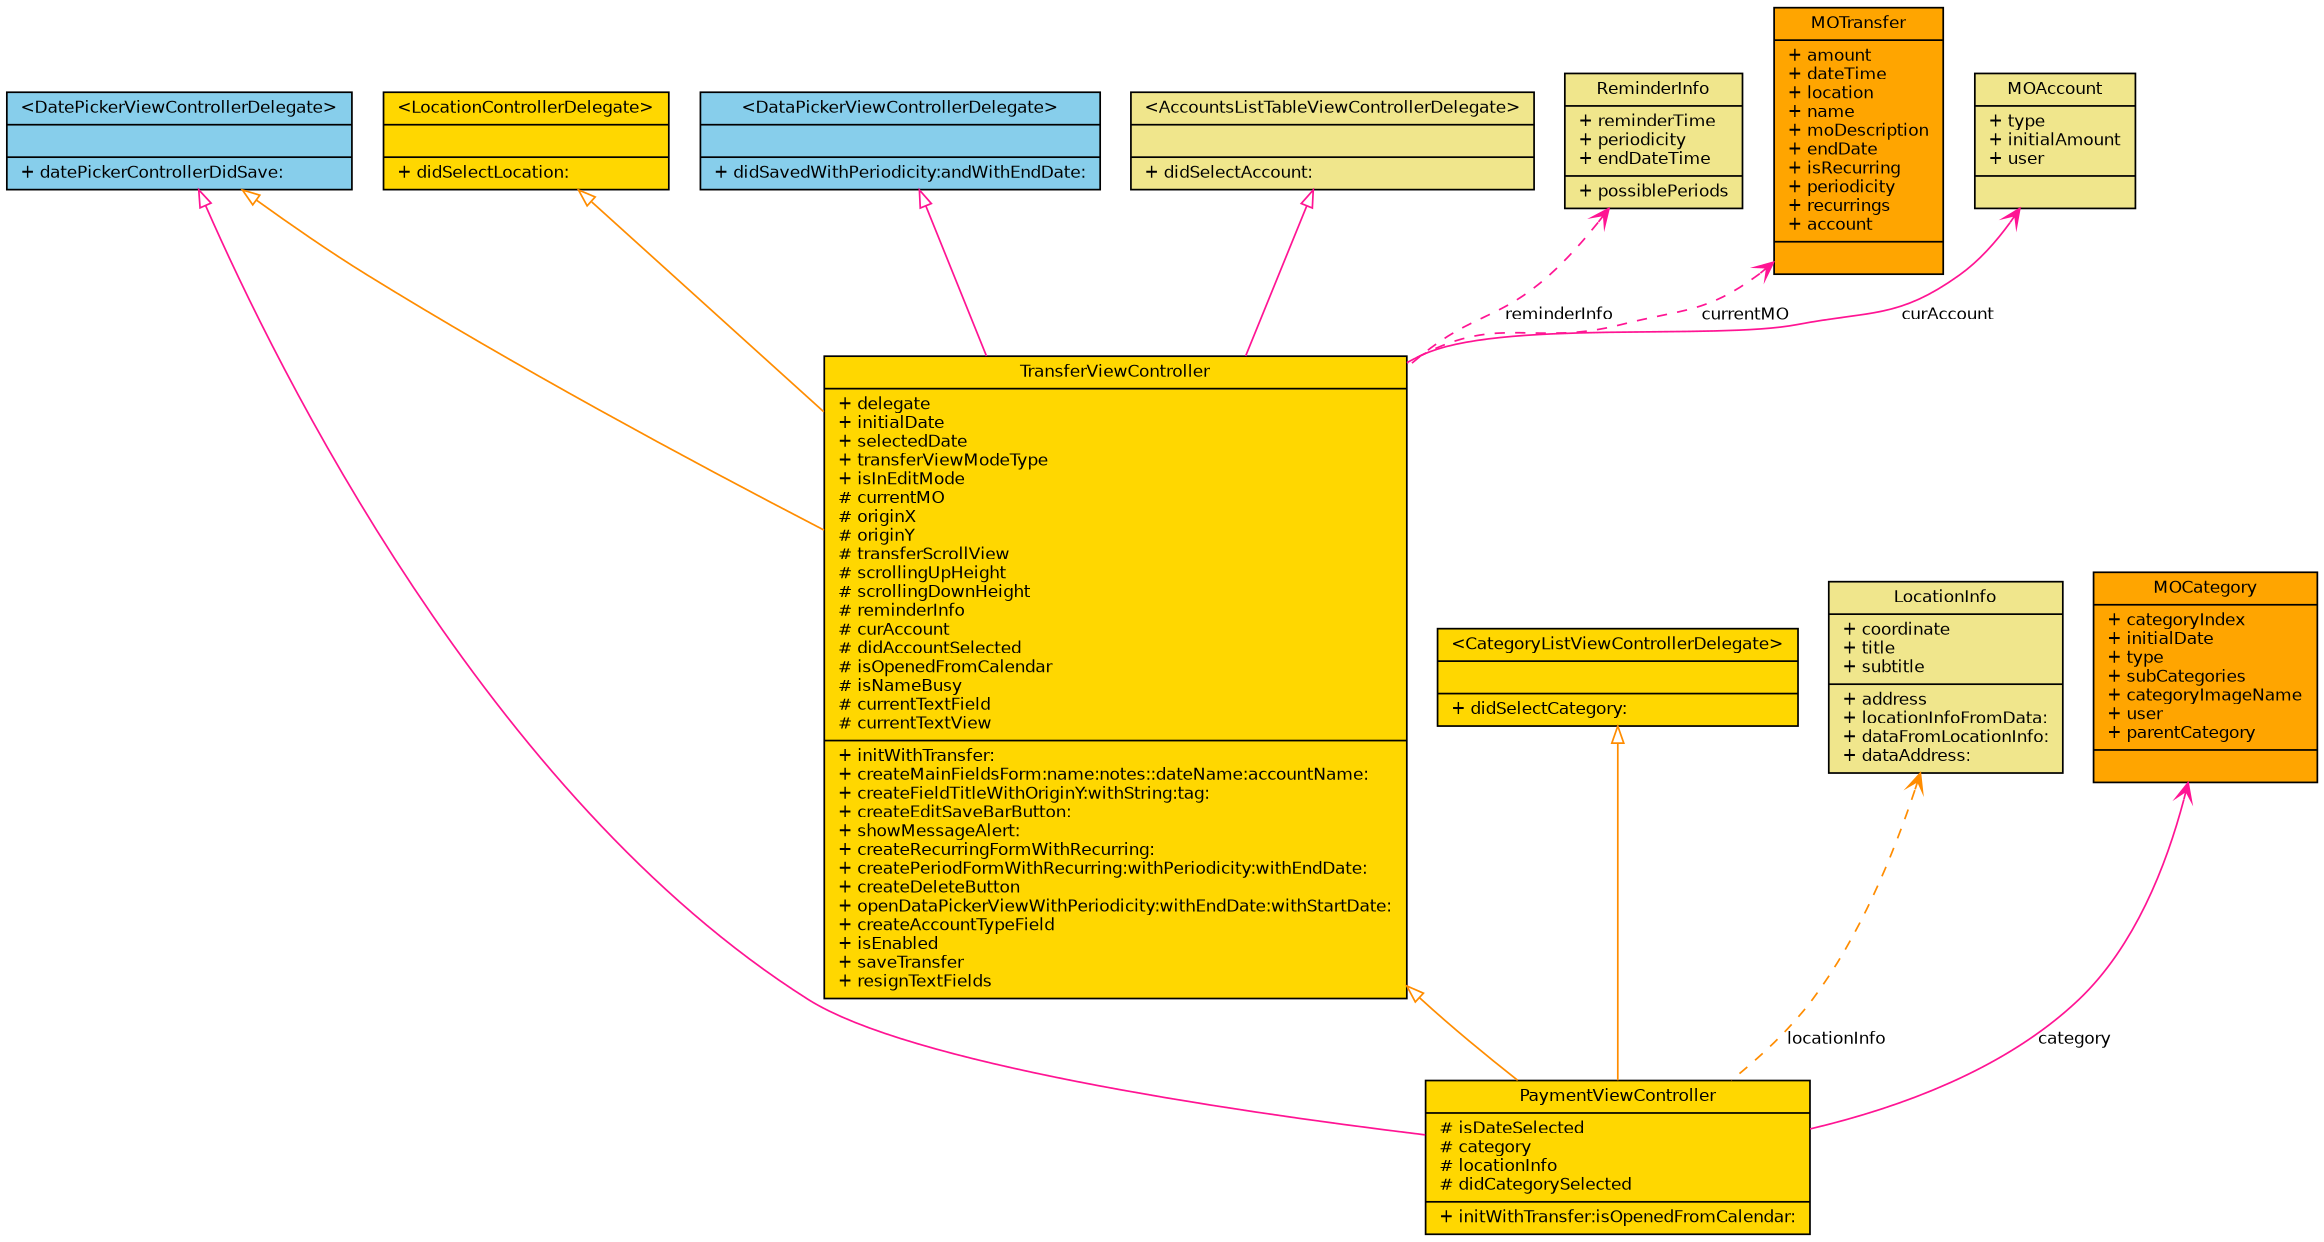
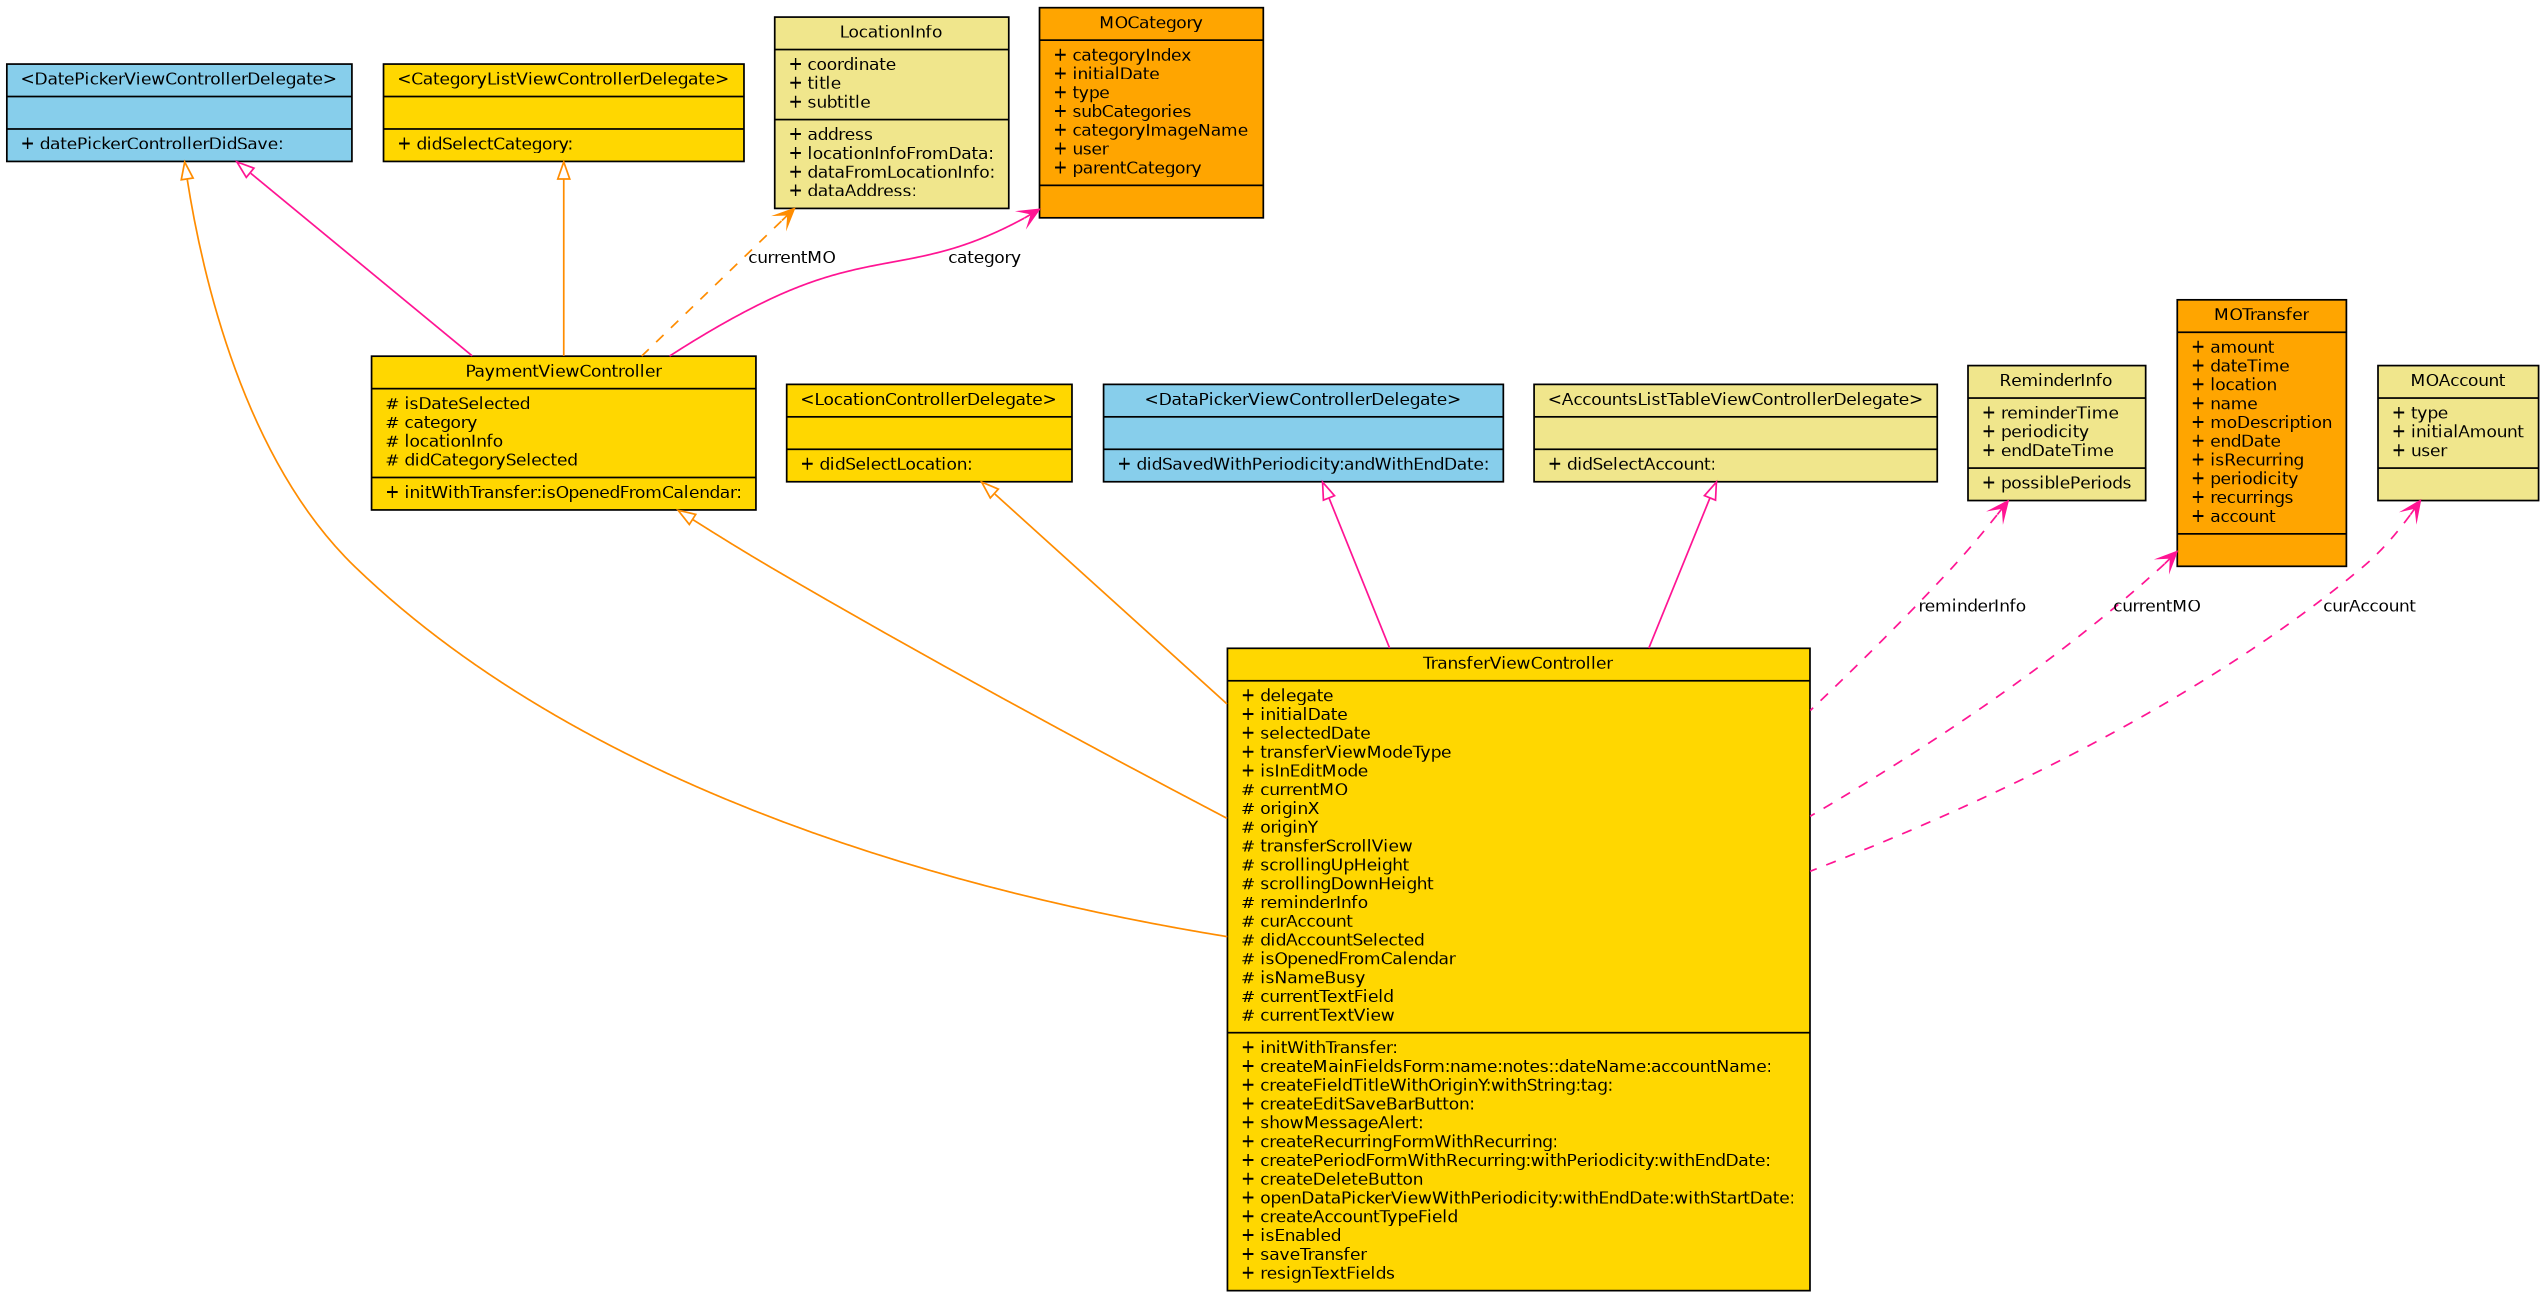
edge "TransferViewController" -> "MOAccount": style solid -> dashed
edge "PaymentViewController" -> "TransferViewController": reversed
edge "PaymentViewController" -> "LocationInfo": label "locationInfo" -> "currentMO"
